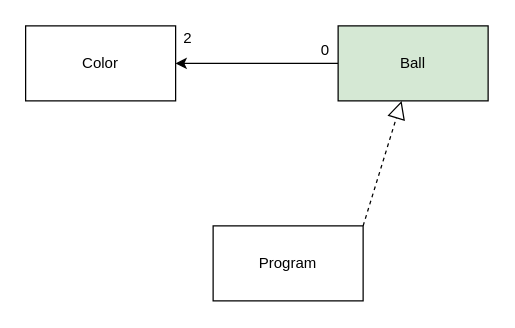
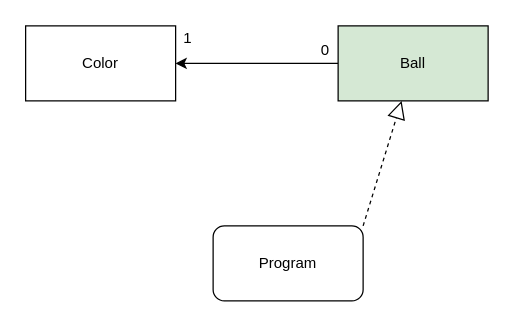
node "2": label "2" -> "1"
node "Program": shape rectangle -> rounded rectangle
